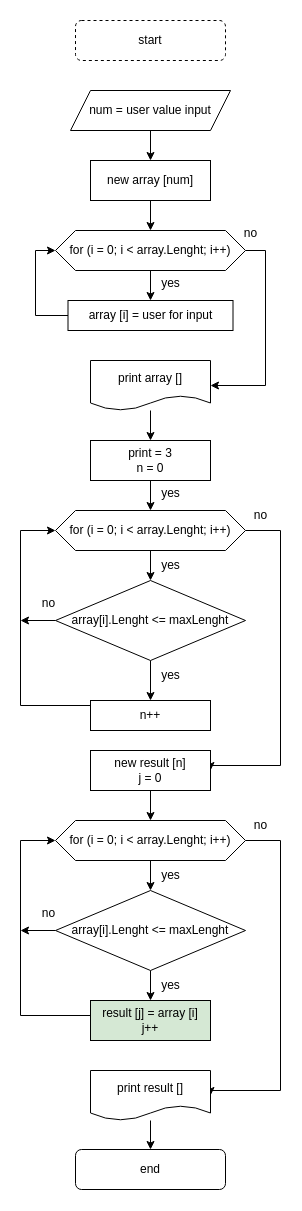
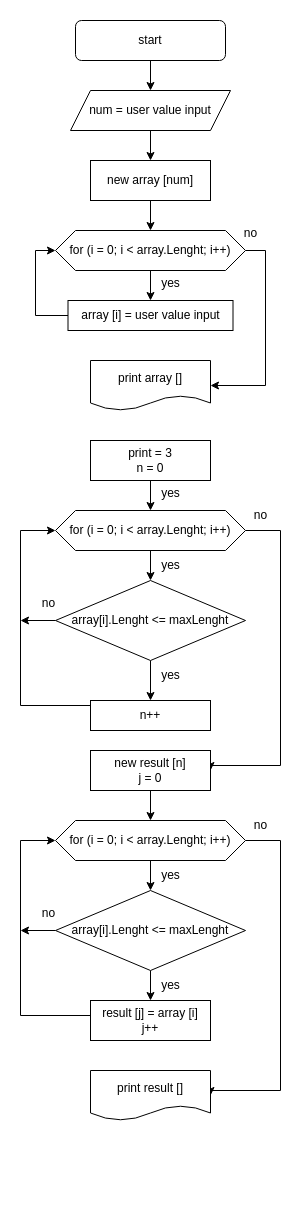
node "start": style dashed -> solid
edge "start" -> "num = user value input": added
node "array [i] = user for input": label "array [i] = user for input" -> "array [i] = user value input"
edge "print array []" -> "print = 3 n = 0": removed
node "result [j] = array [i] j++": fillcolor #d5e8d4 -> #ffffff
edge "print result []" -> "end": removed
node "end": removed
